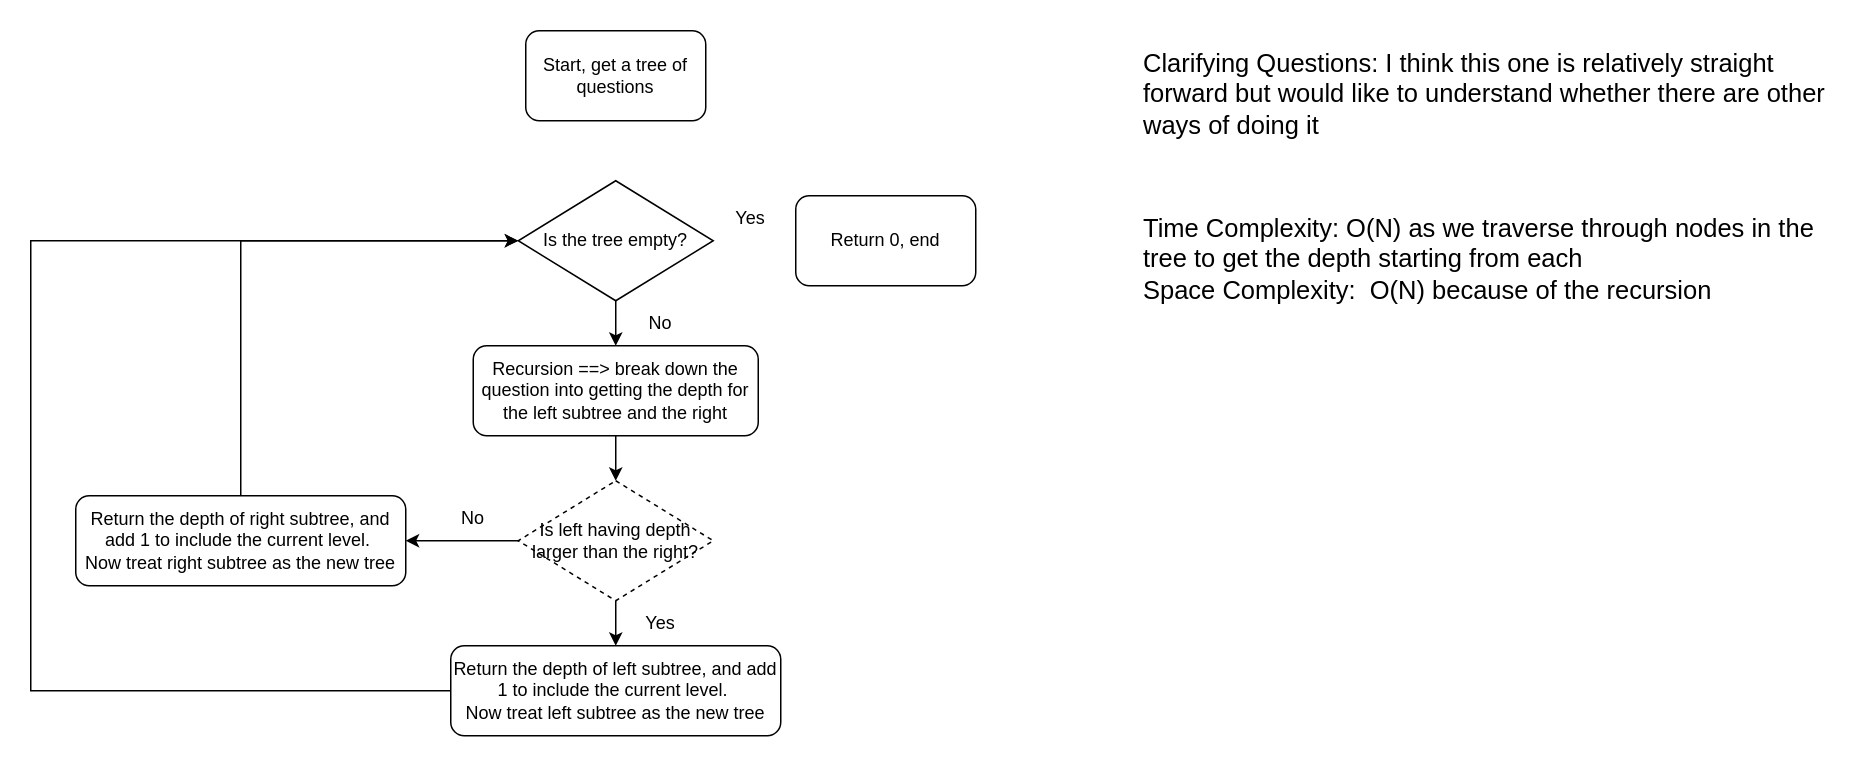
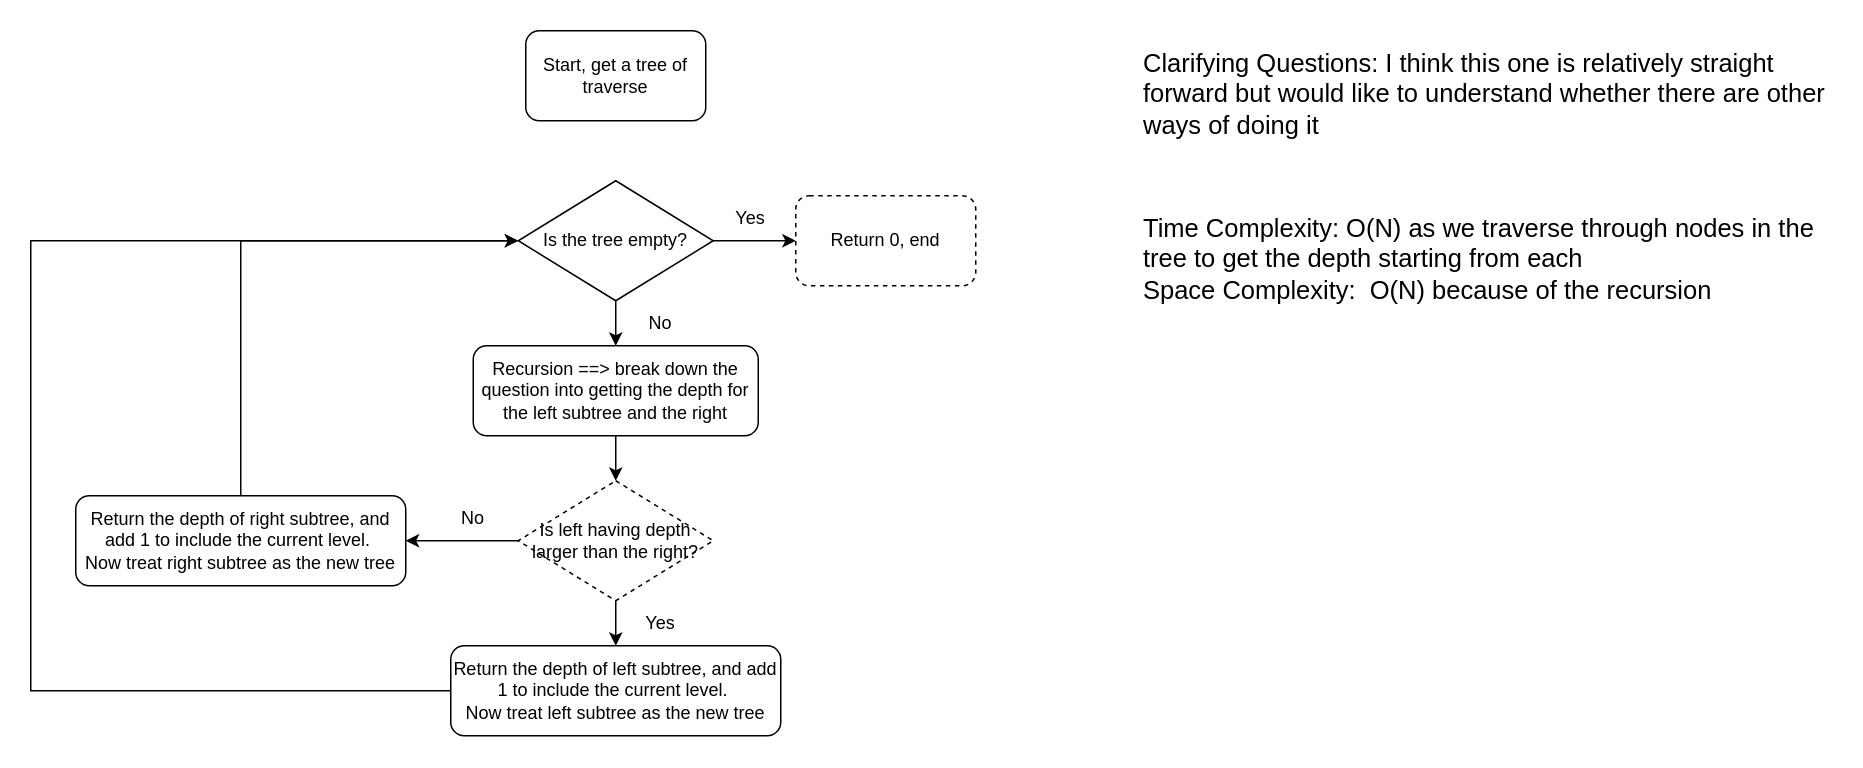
node "Start, get a tree of questions": label "Start, get a tree of questions" -> "Start, get a tree of traverse"
edge "Is the tree empty?" -> "Return 0, end": added
node "Return 0, end": style solid -> dashed
